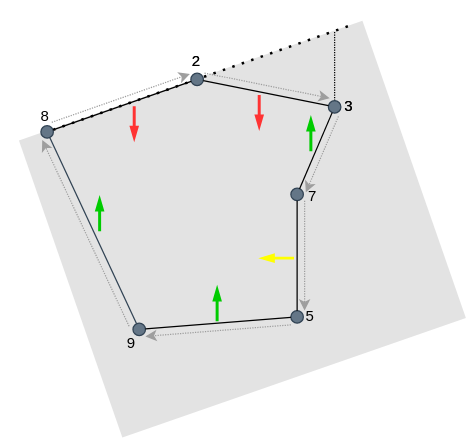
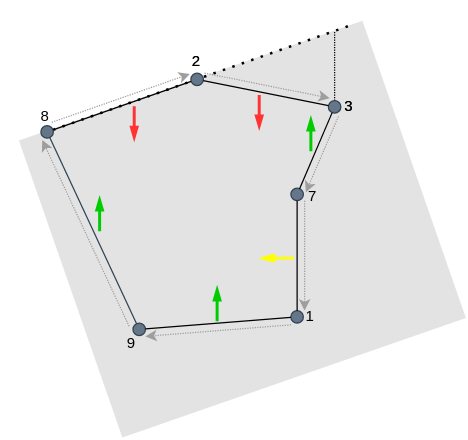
node "5": label "5" -> "1"
